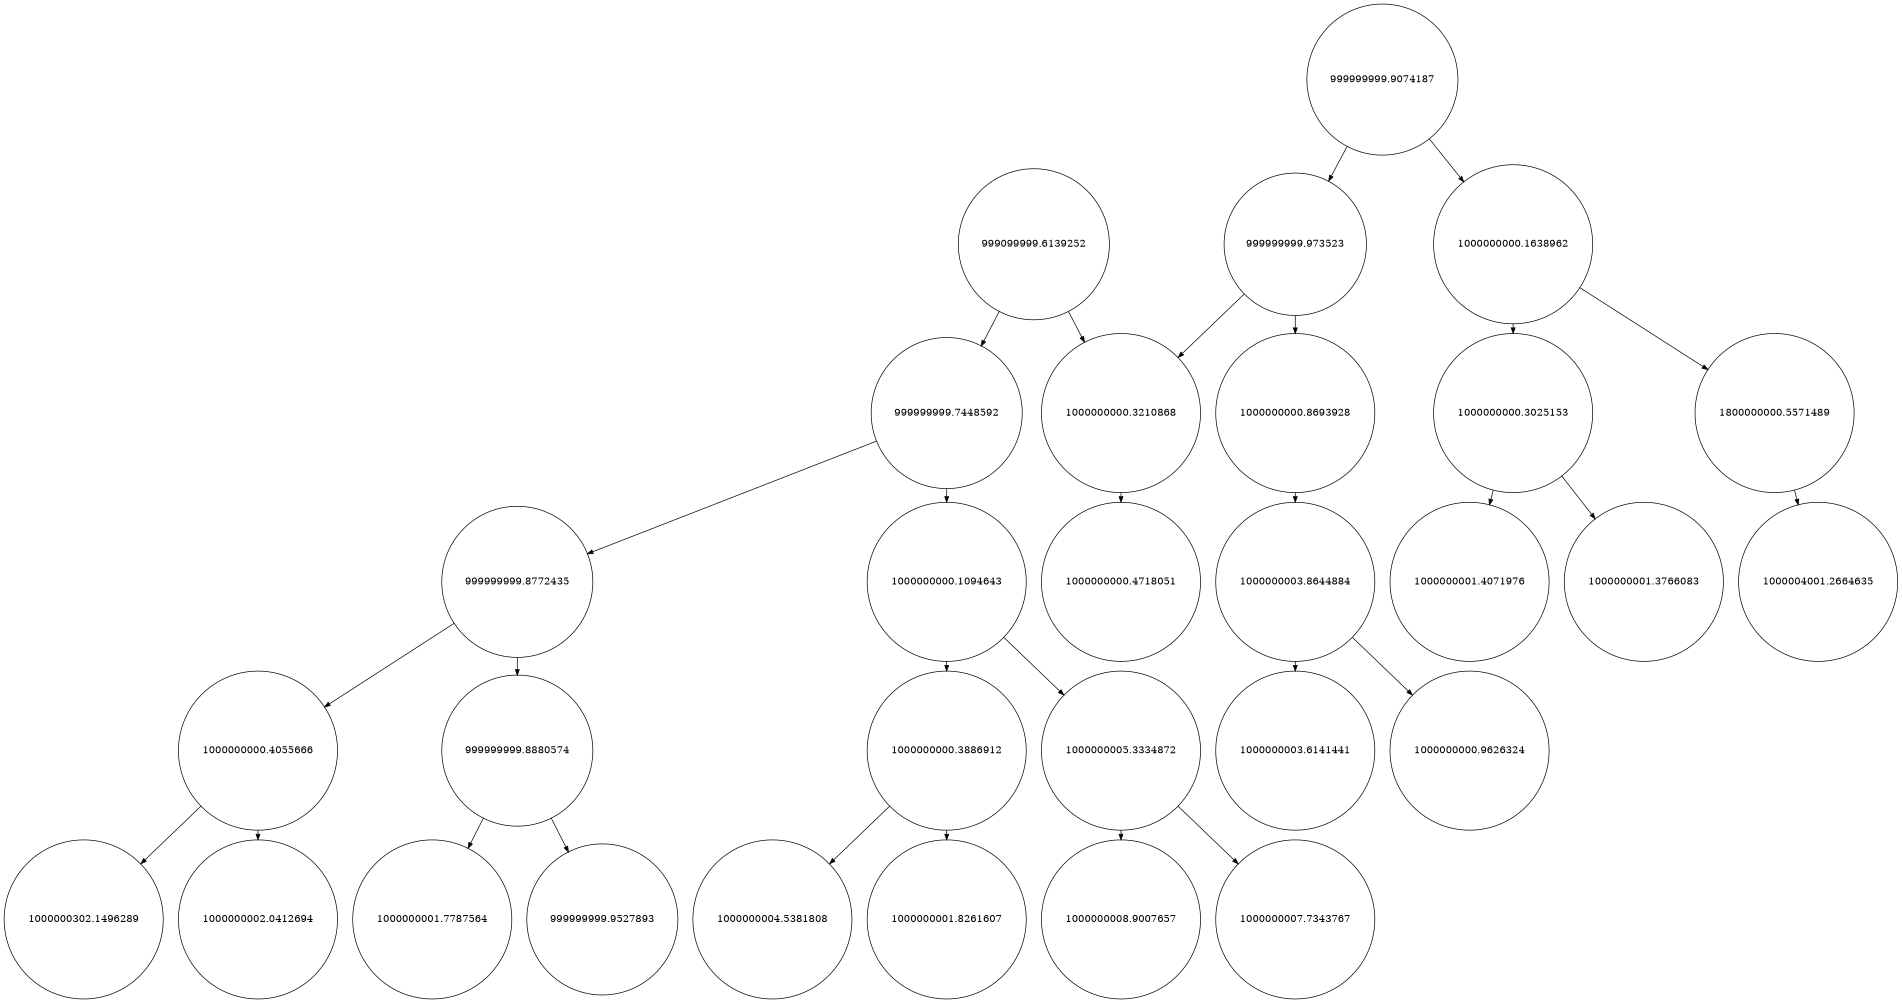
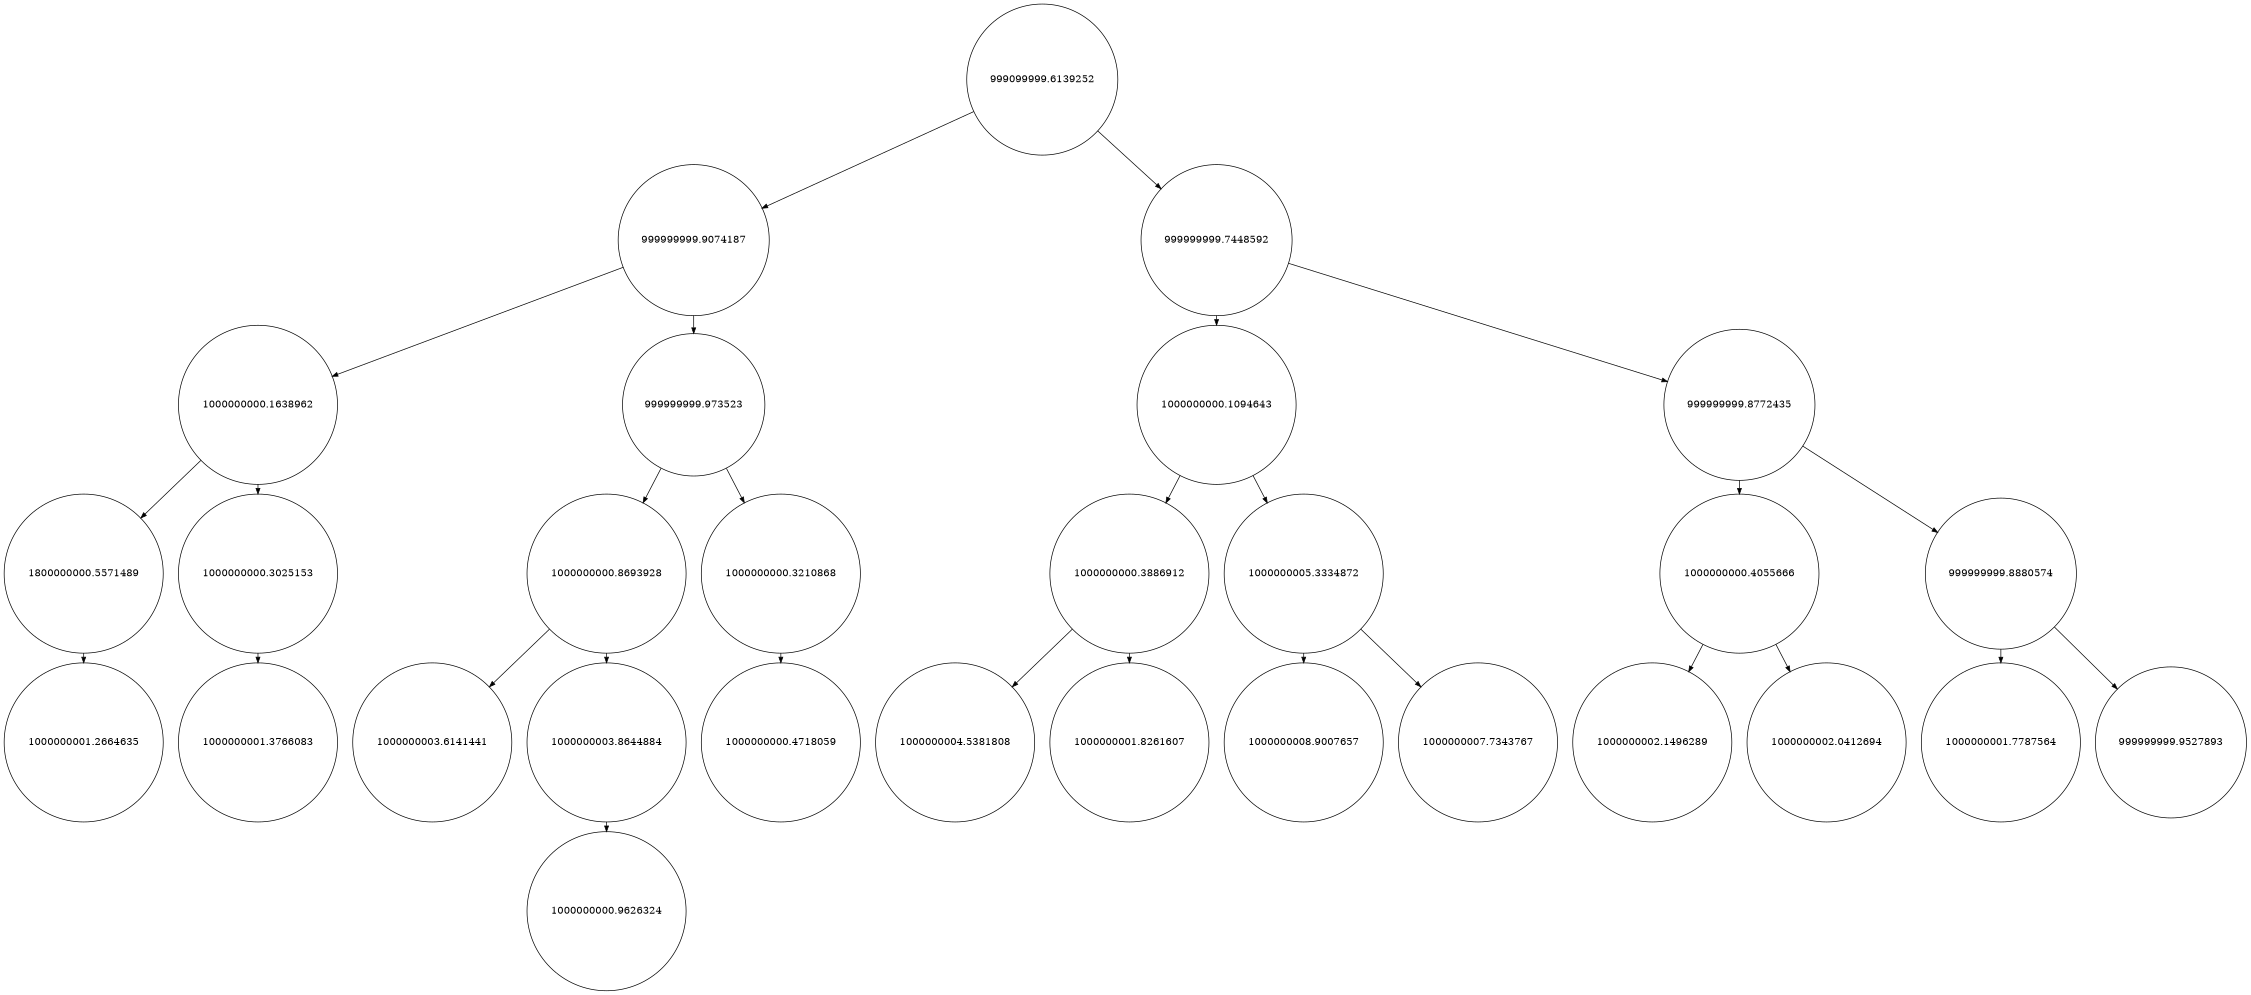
edge "999099999.6139252" -> "1000000000.3210868": now "999099999.6139252" -> "999999999.9074187"
node "1000000000.4718051": label "1000000000.4718051" -> "1000000000.4718059"
node "1000000001.4071976": removed
node "1000004001.2664635": label "1000004001.2664635" -> "1000000001.2664635"
edge "1000000003.8644884" -> "1000000003.6141441": now "1000000000.8693928" -> "1000000003.6141441"
node "1000000302.1496289": label "1000000302.1496289" -> "1000000002.1496289"
